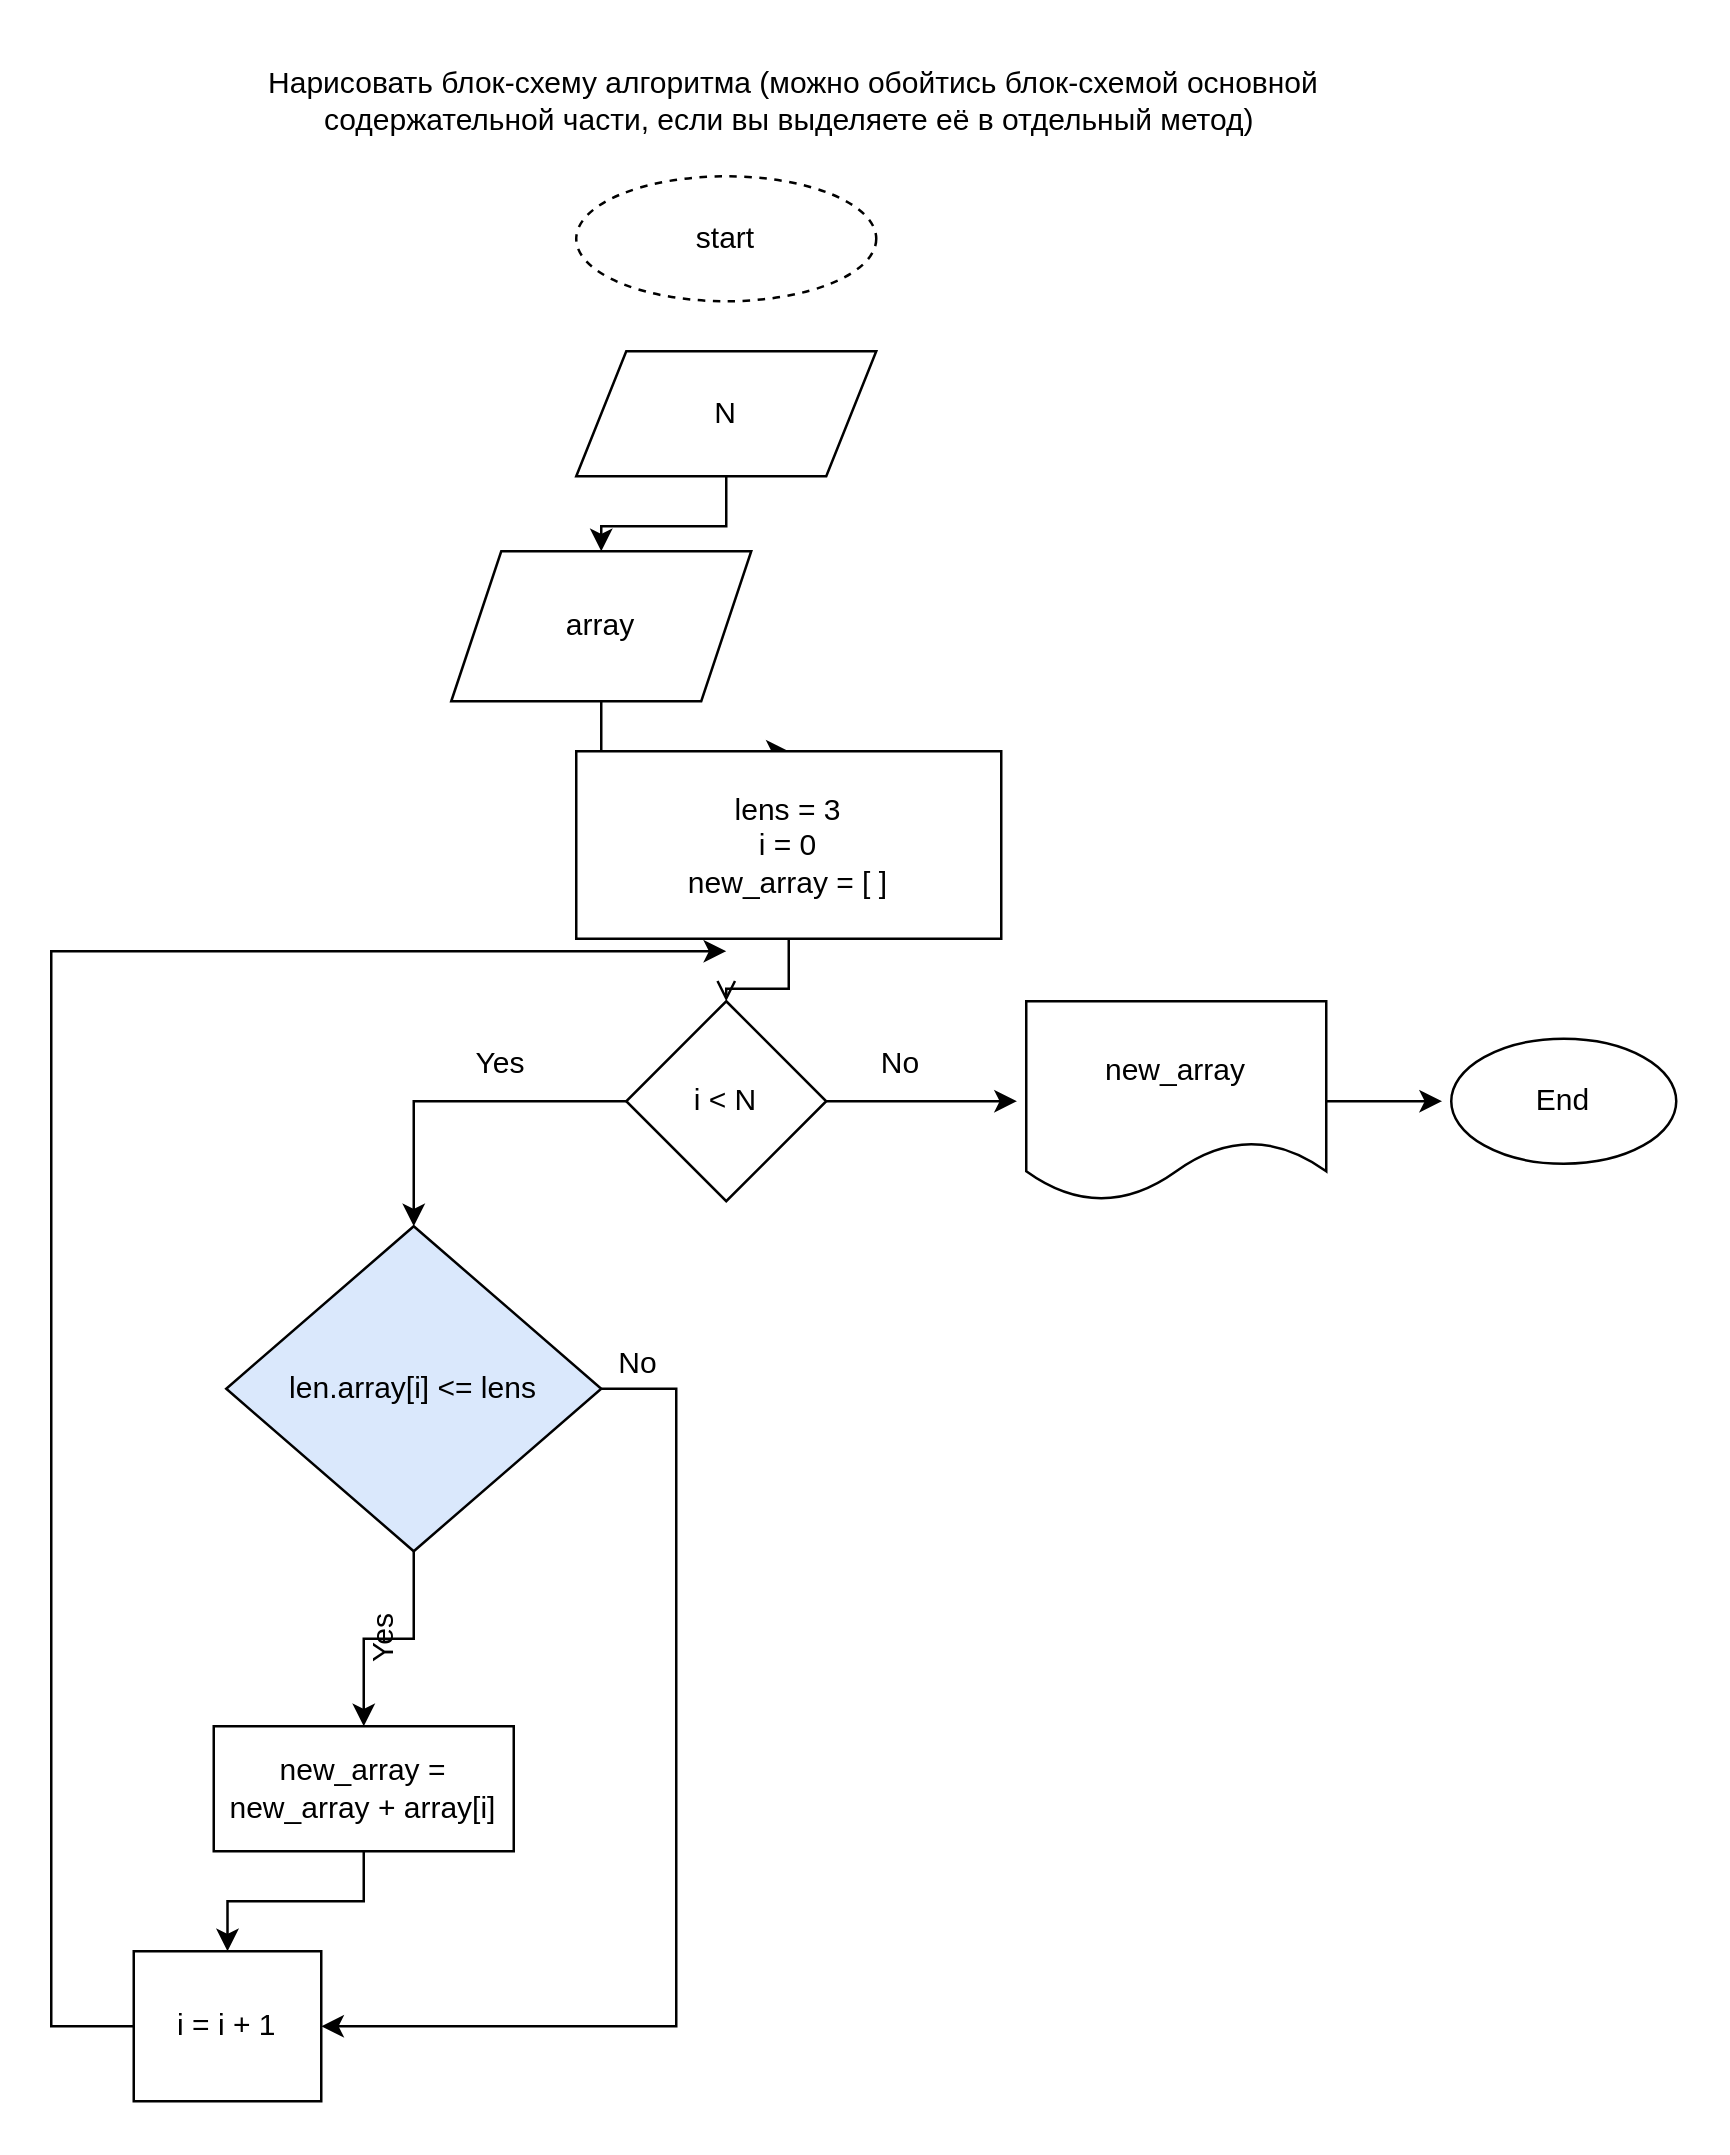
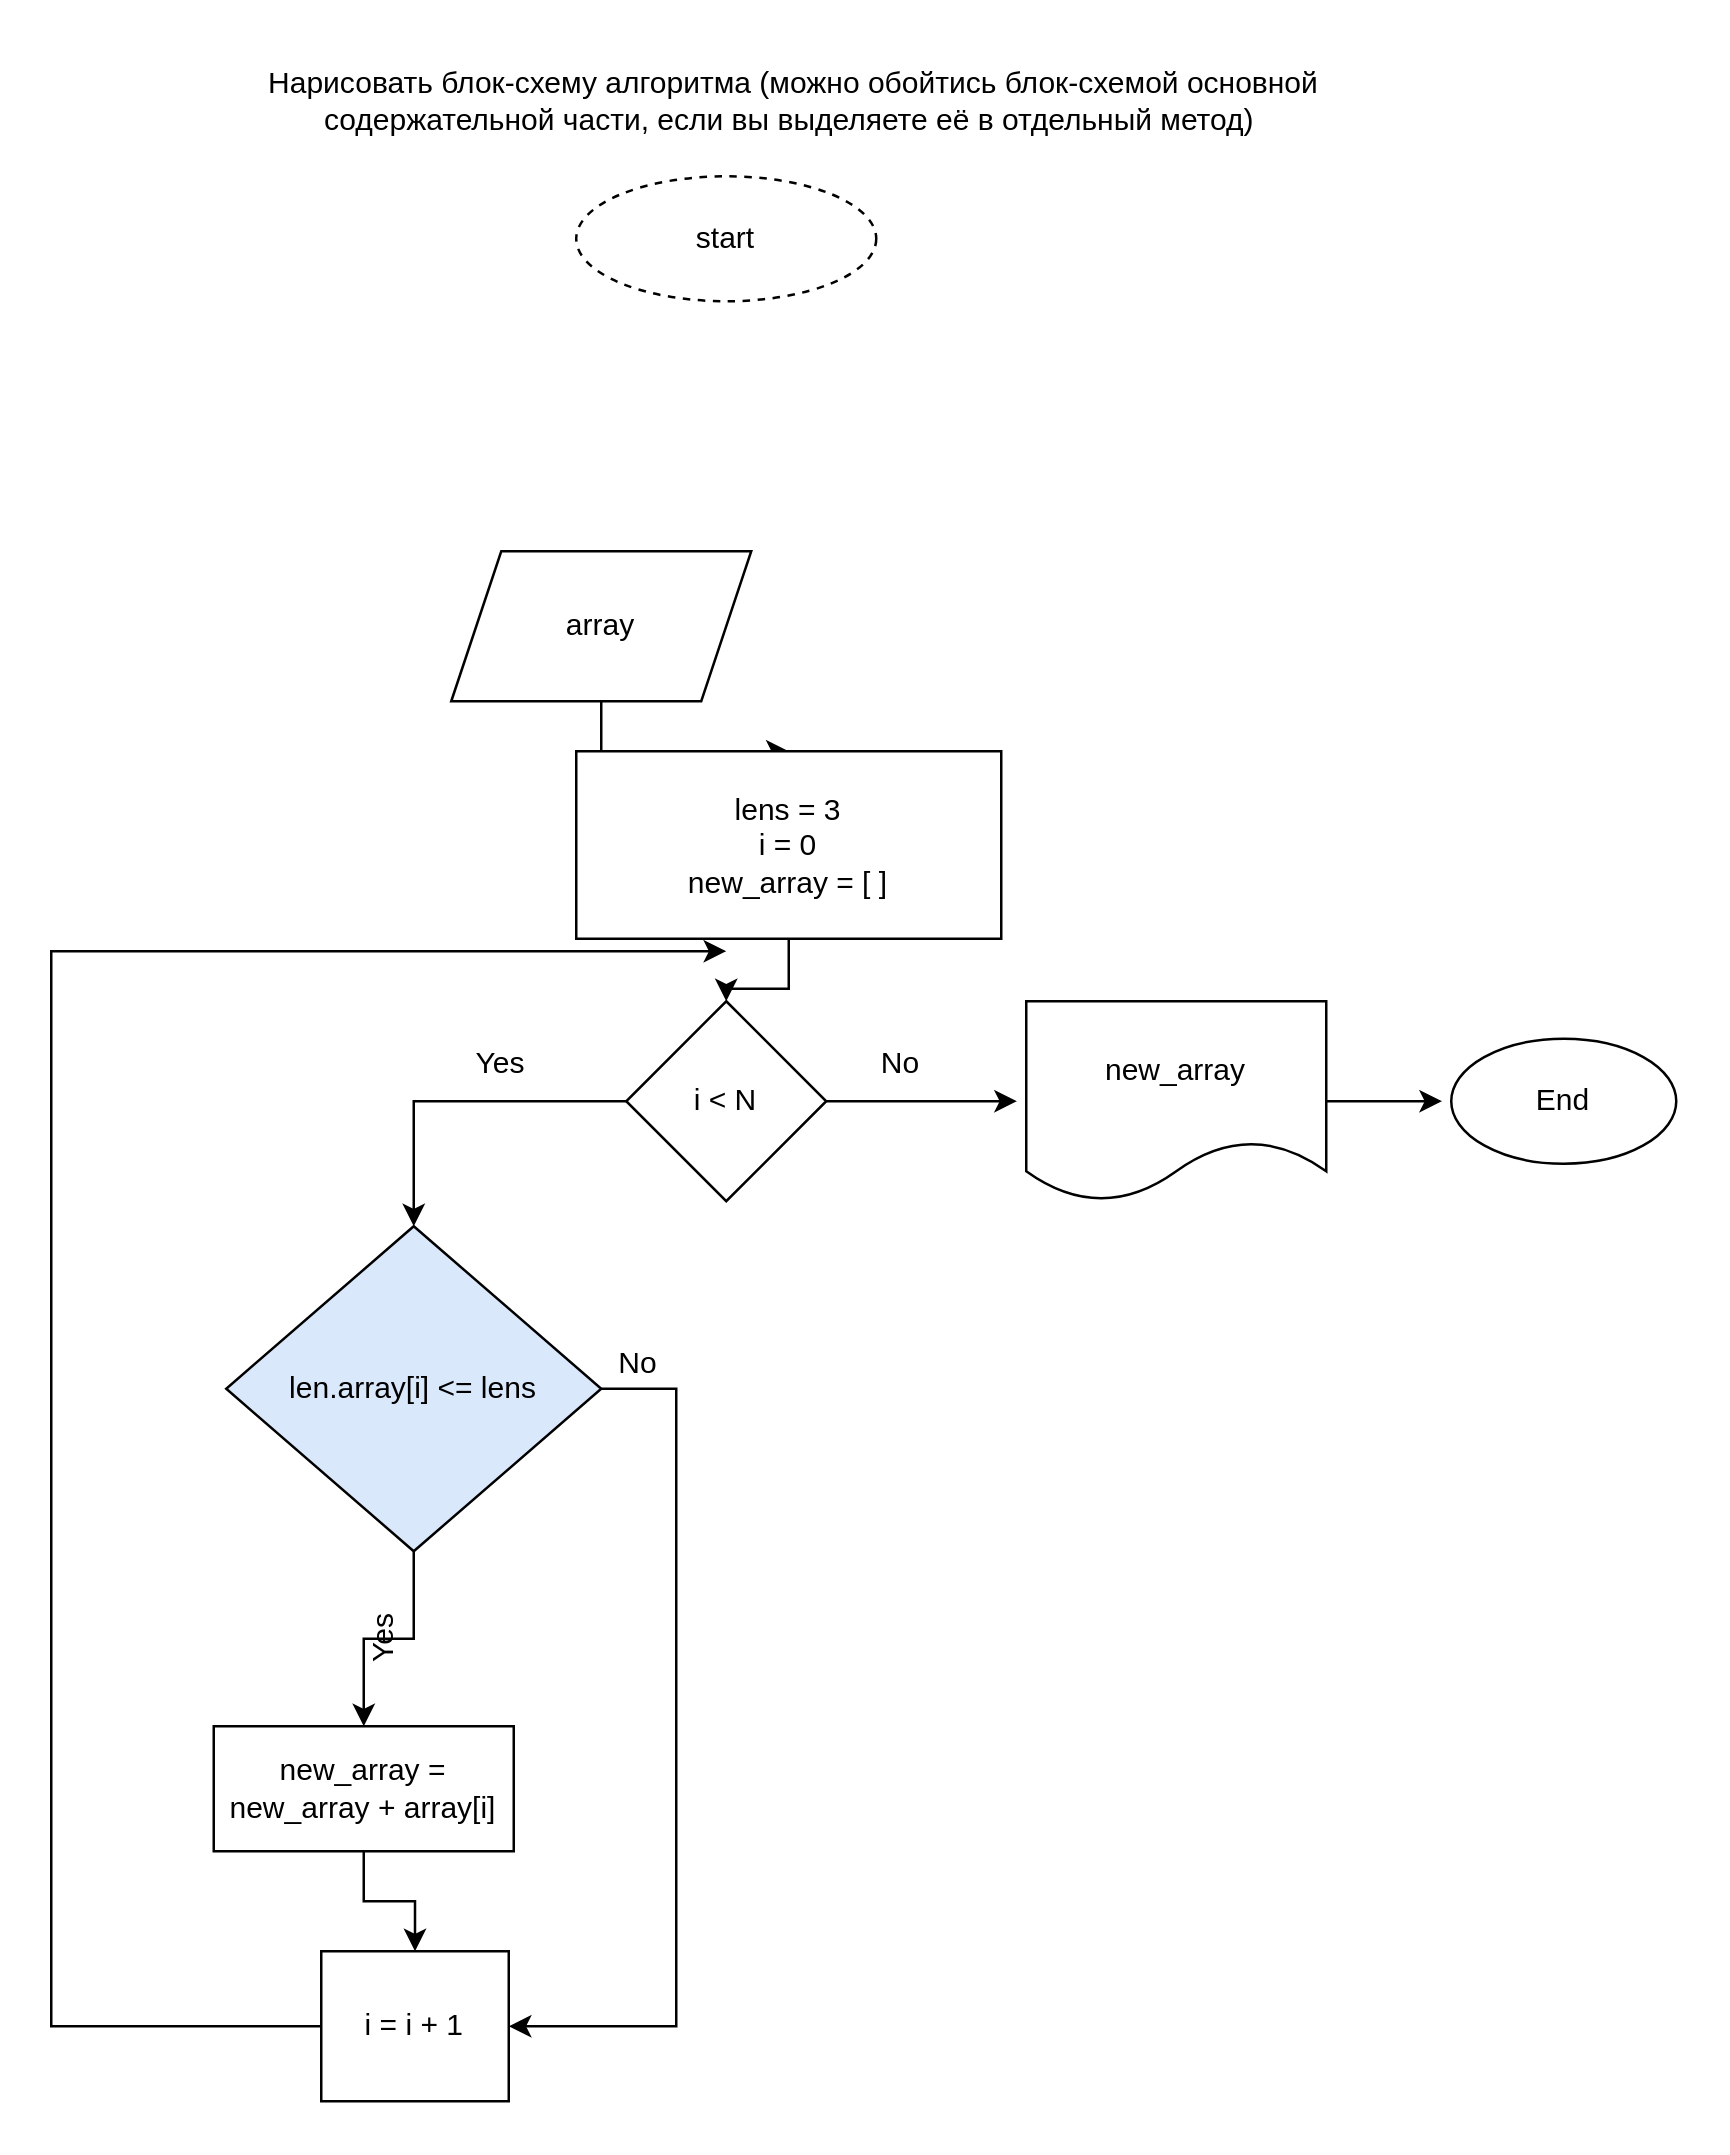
node "N": removed
edge "N" -> "array": removed
edge "lens = 3 i = 0 new_array = [ ]" -> "i < N": arrowhead open -> classic
node "i = i + 1": moved (228, 2026) -> (415, 2026)
